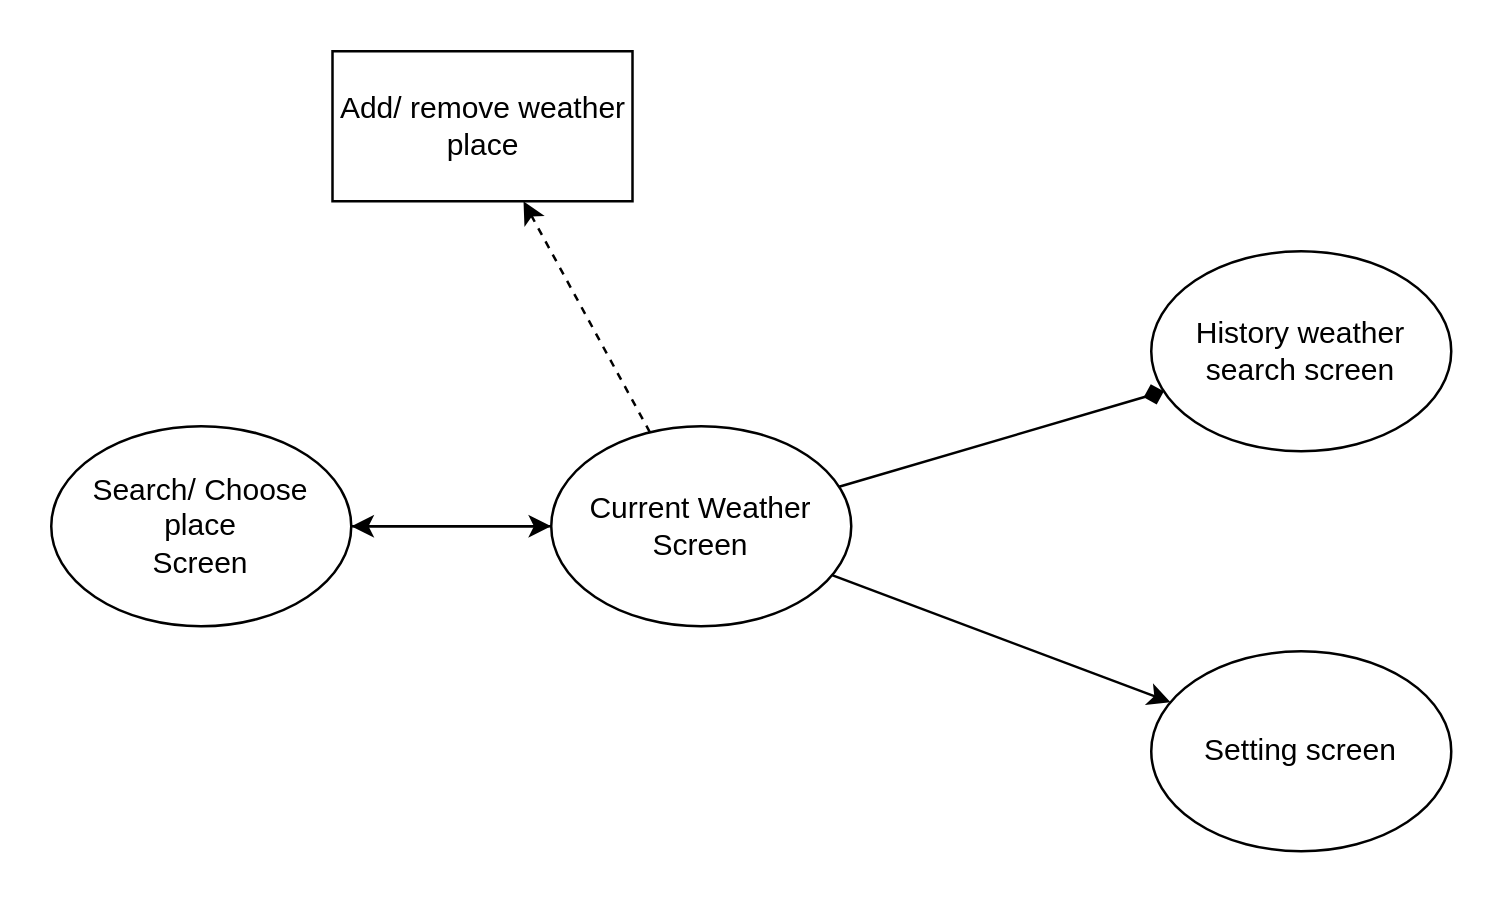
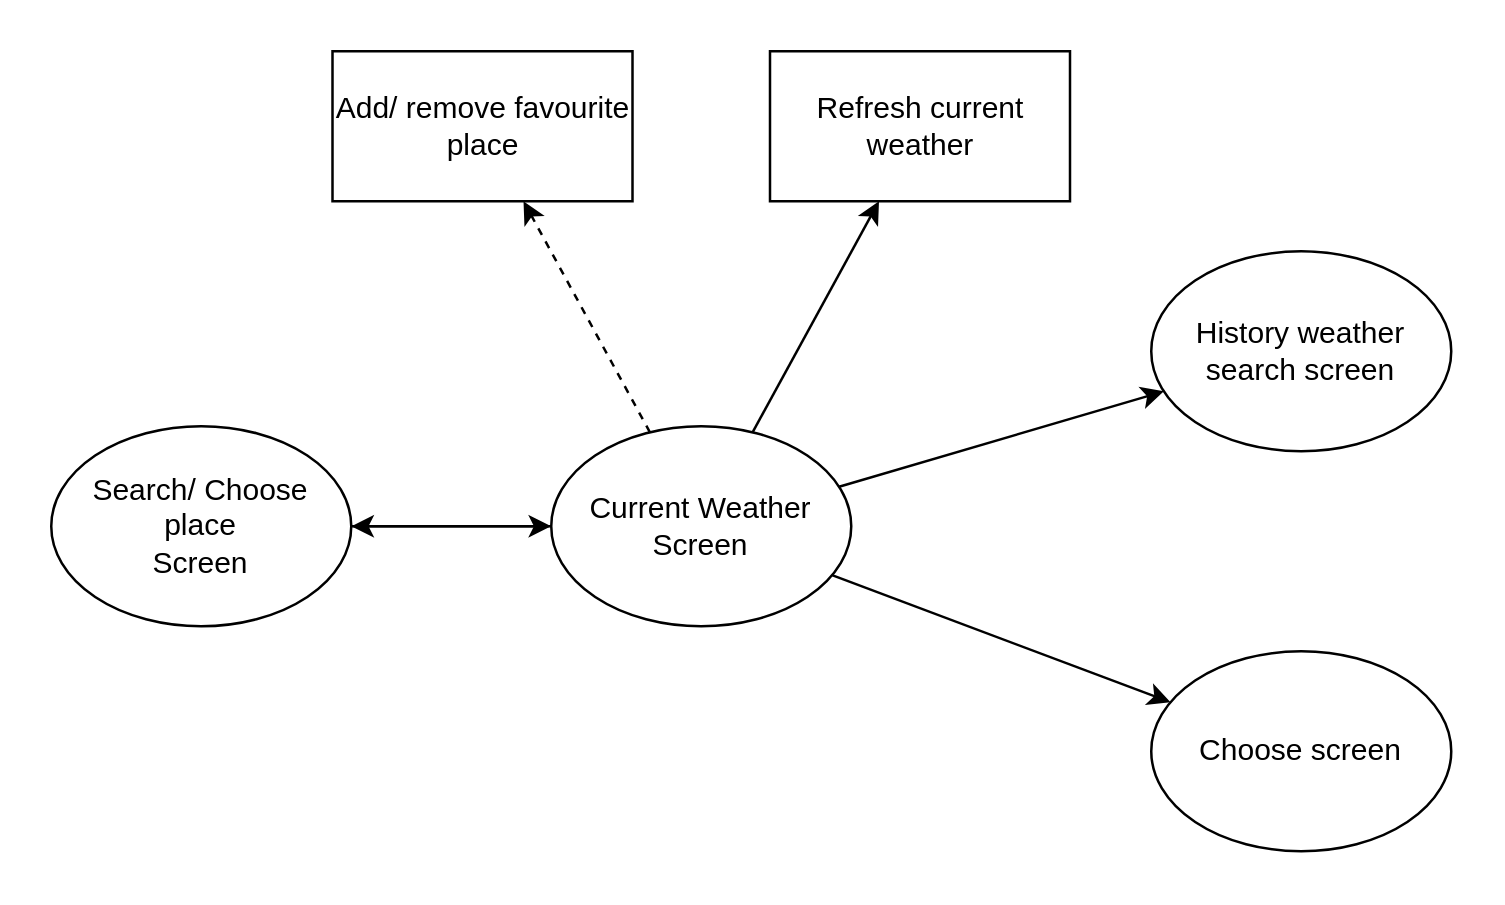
node "Add/ remove weather place": label "Add/ remove weather place" -> "Add/ remove favourite place"
node "Refresh current weather": added
edge "Current Weather Screen" -> "Refresh current weather": added
edge "Current Weather Screen" -> "History weather search screen": arrowhead diamond -> classic
node "Setting screen": label "Setting screen" -> "Choose screen"
